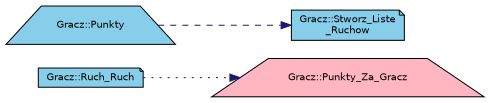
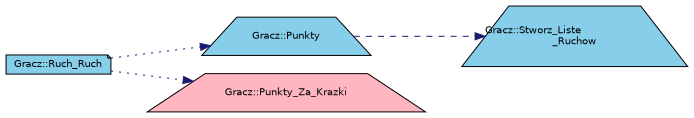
node "Gracz::Stworz_Liste _Ruchow": shape note -> trapezium
edge "Gracz::Ruch_Ruch" -> "Gracz::Punkty": added
node "Gracz::Punkty_Za_Gracz": label "Gracz::Punkty_Za_Gracz" -> "Gracz::Punkty_Za_Krazki"
